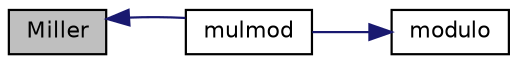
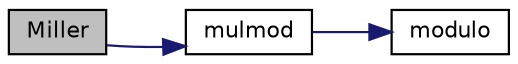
edge "mulmod" -> "Miller": reversed
